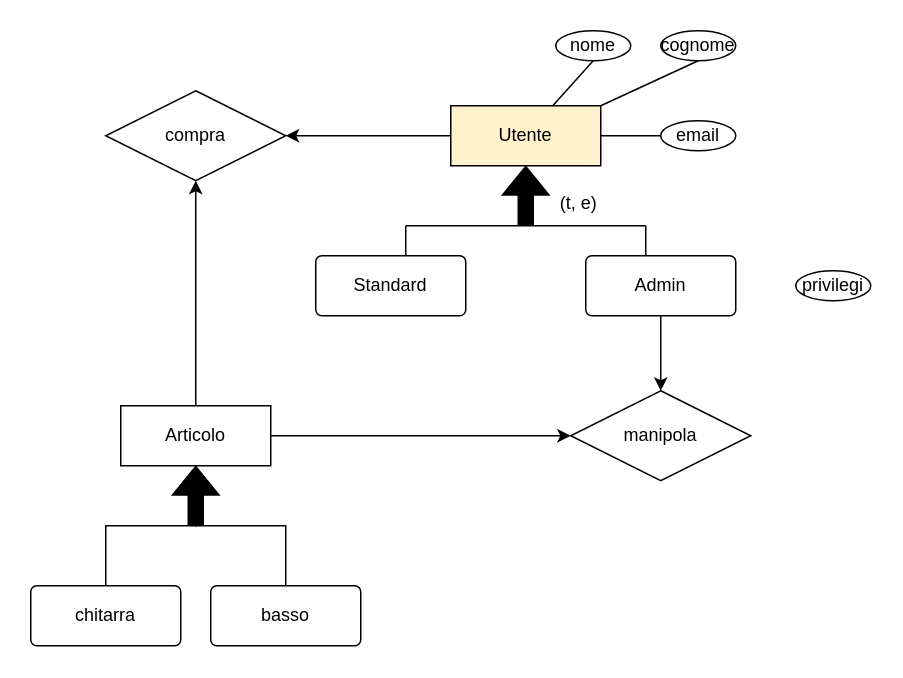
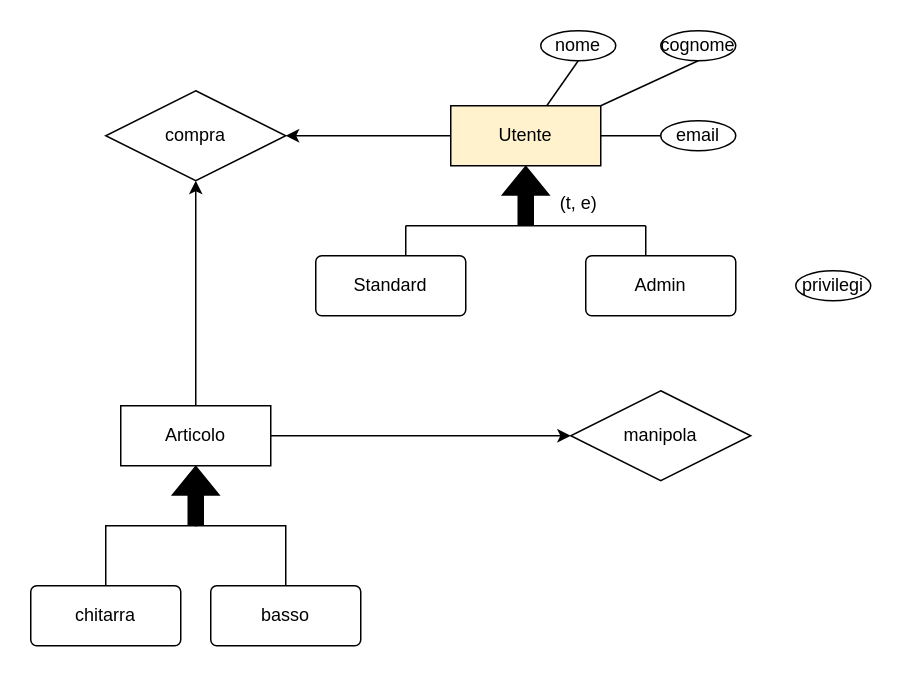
node "nome": moved (593, 46) -> (578, 46)
edge "Admin" -> "manipola": removed
